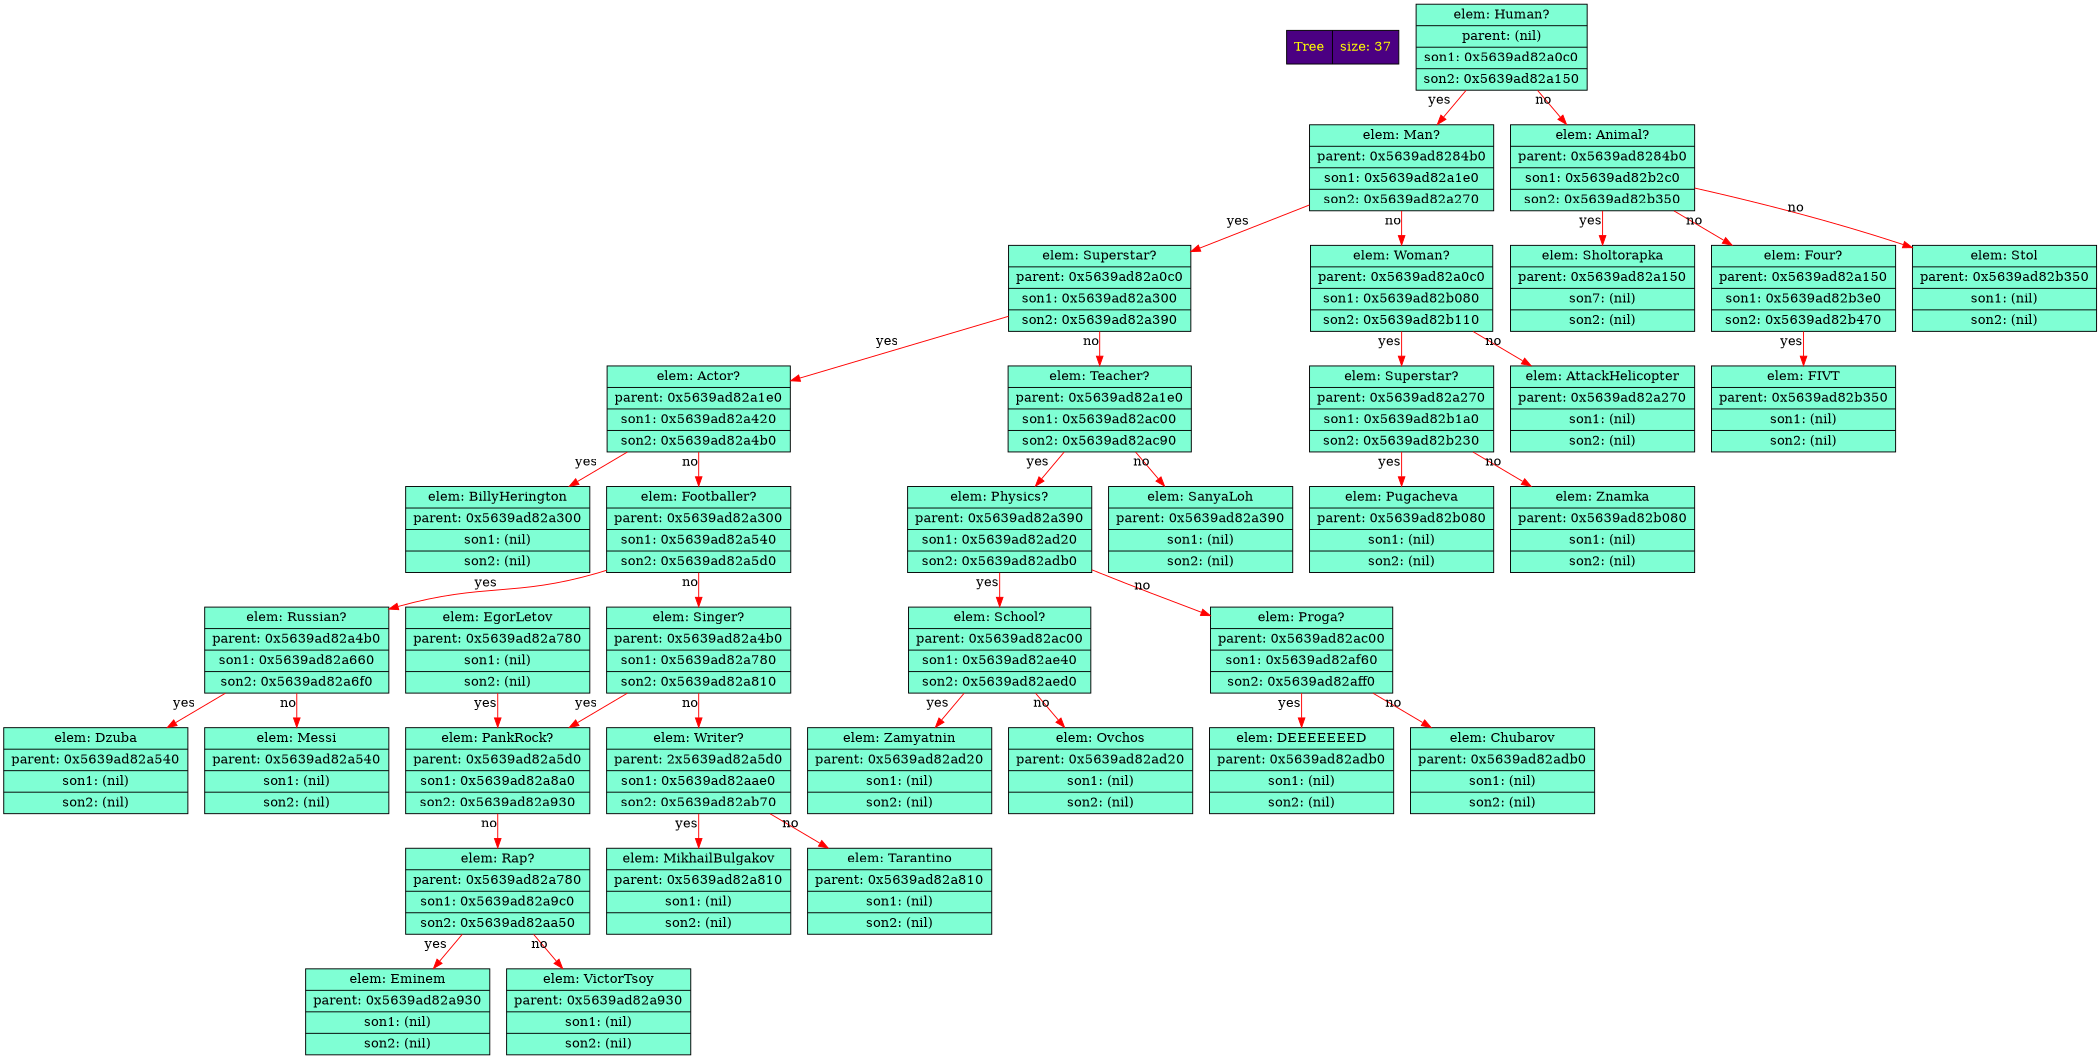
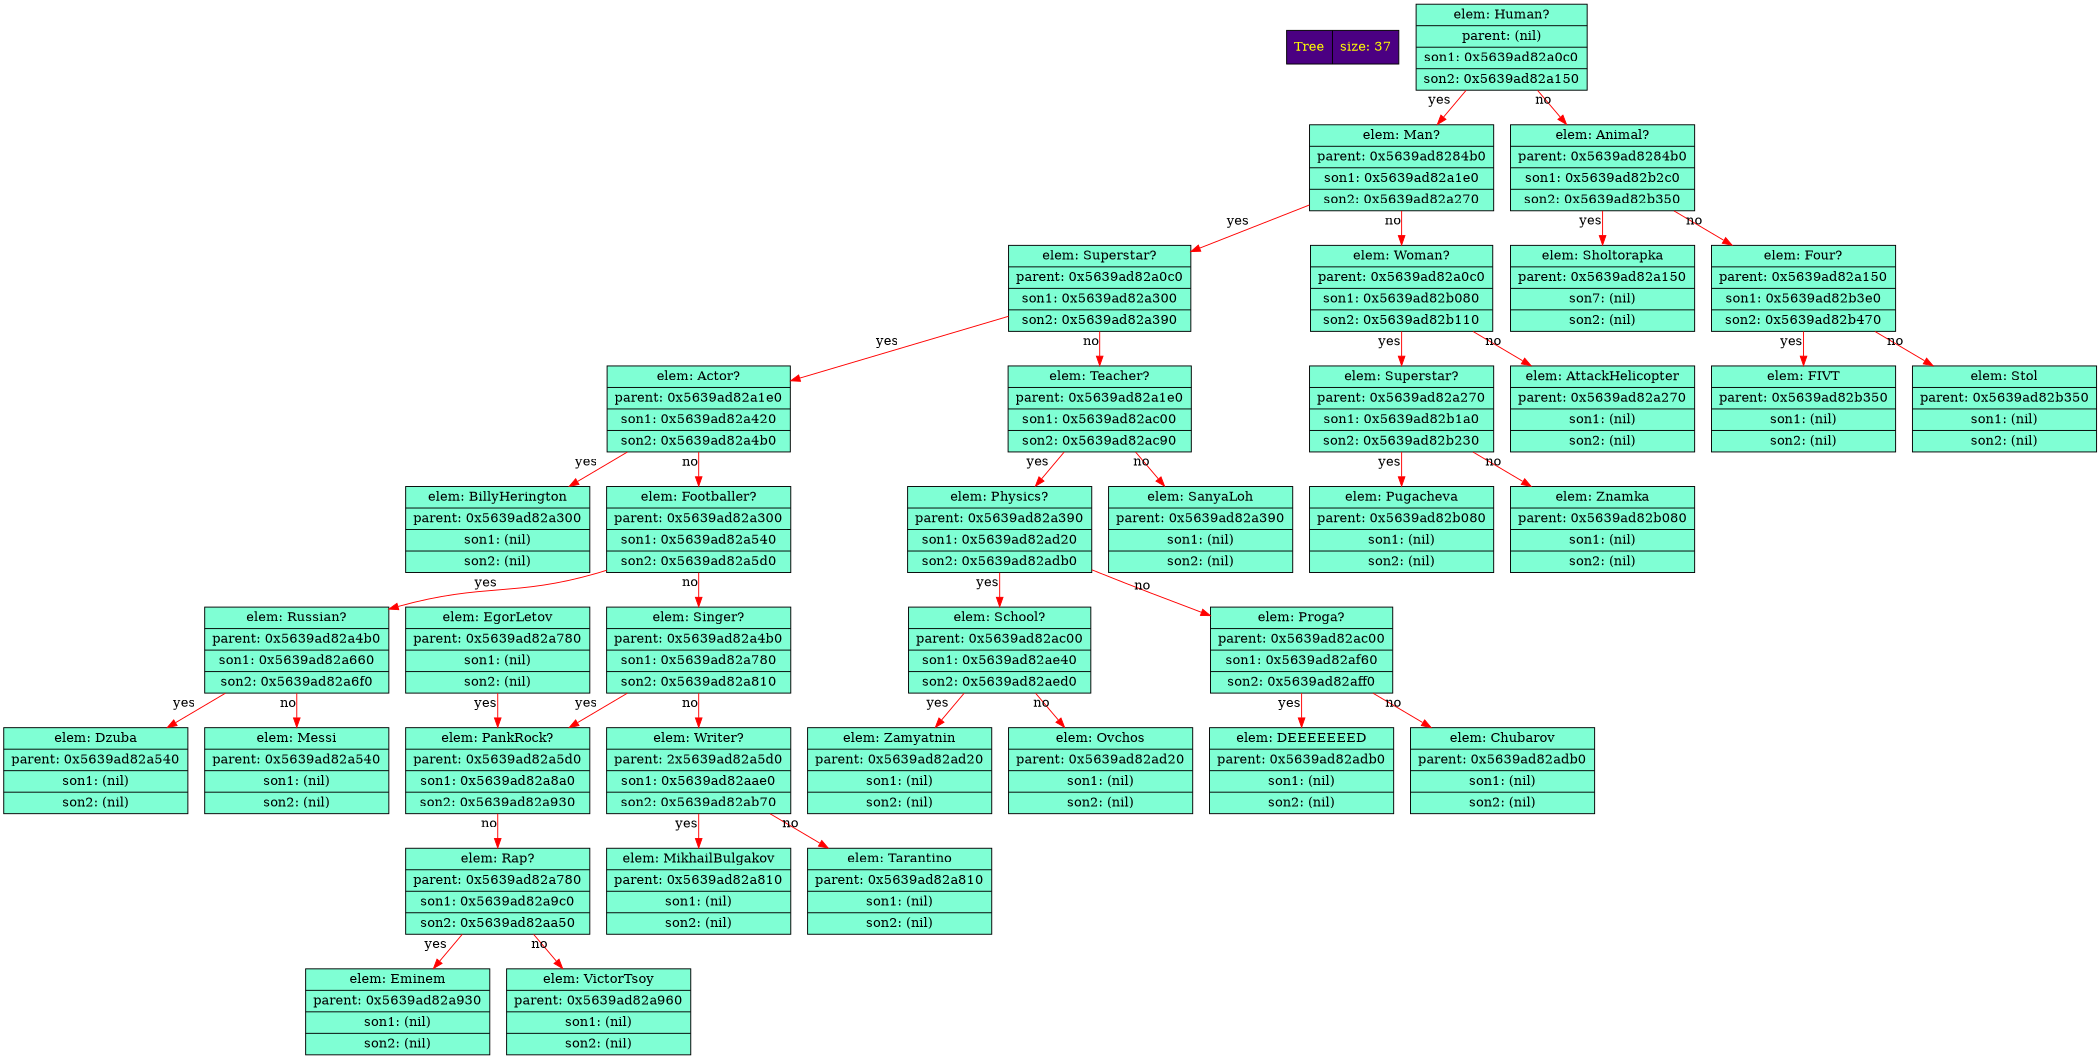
edge "elem: Animal?" -> "elem: Stol": now "elem: Four?" -> "elem: Stol"
node "elem: VictorTsoy": text "parent: 0x5639ad82a930" -> "parent: 0x5639ad82a960"
